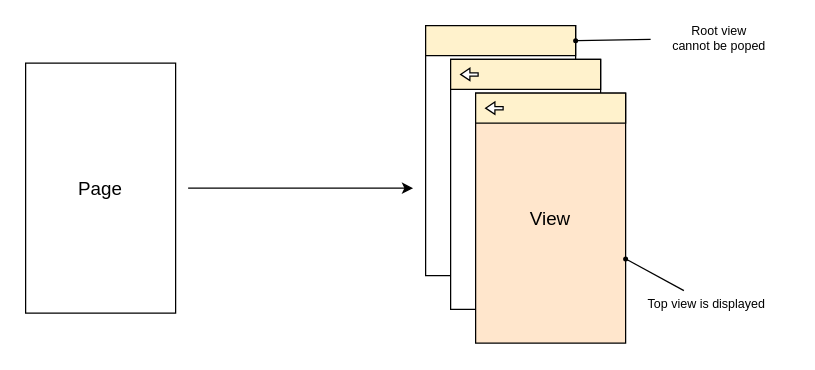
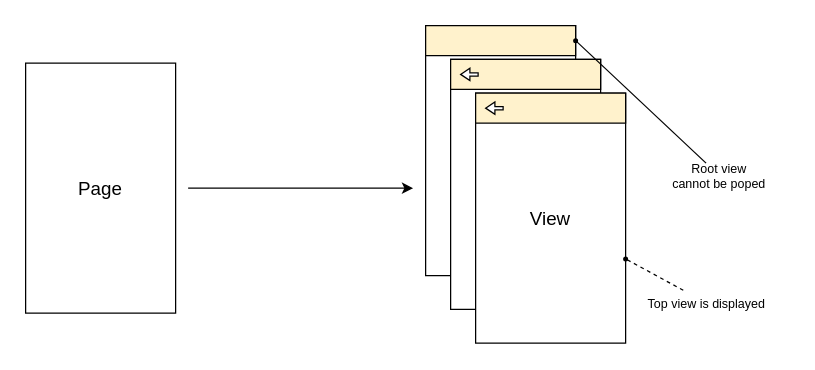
node "Root view cannot be poped": moved (719, 38) -> (719, 176)
node "View": fillcolor #ffe6cc -> #ffffff
edge "Top view is displayed" -> "View": style solid -> dashed
